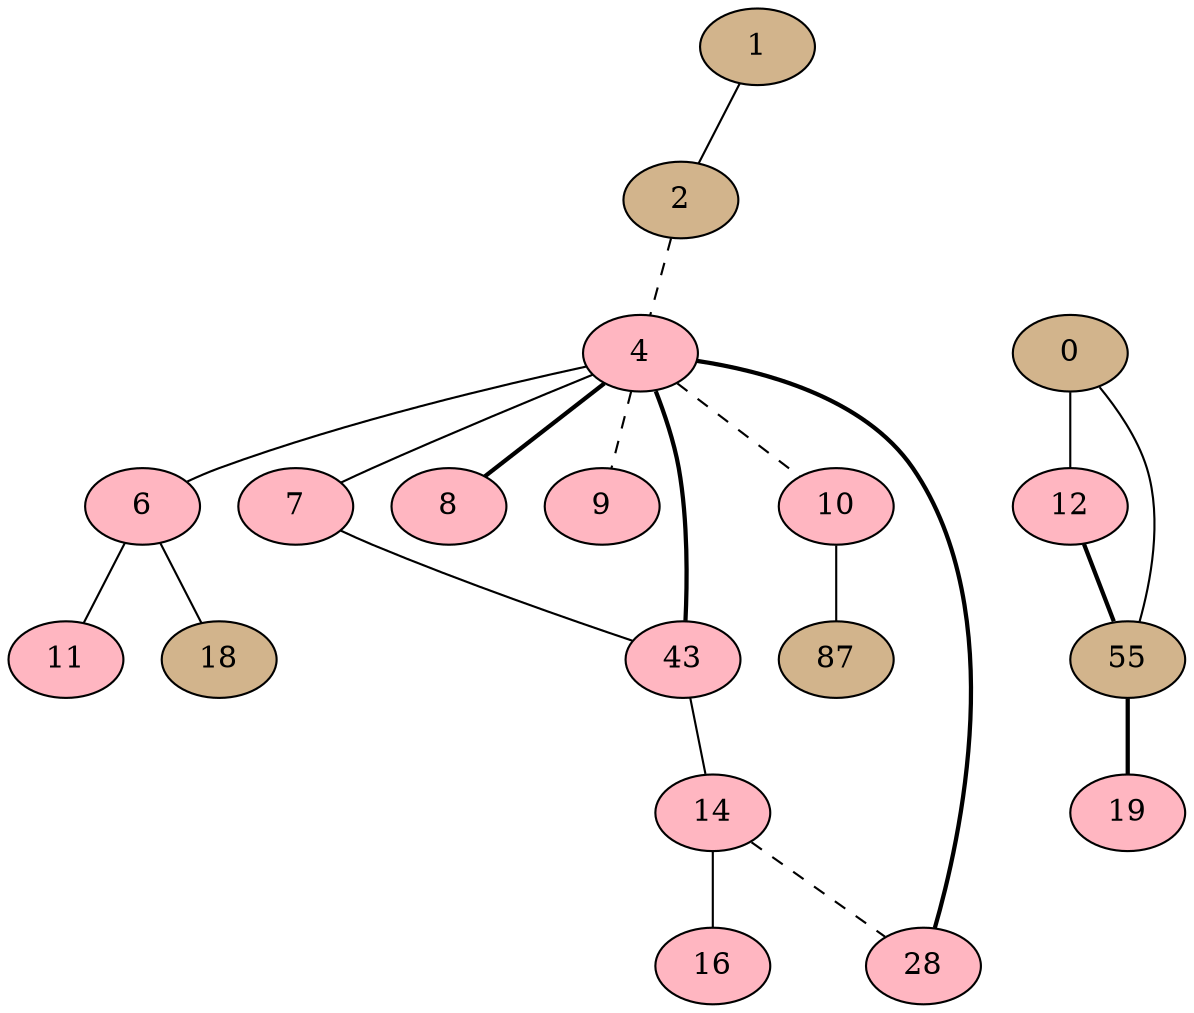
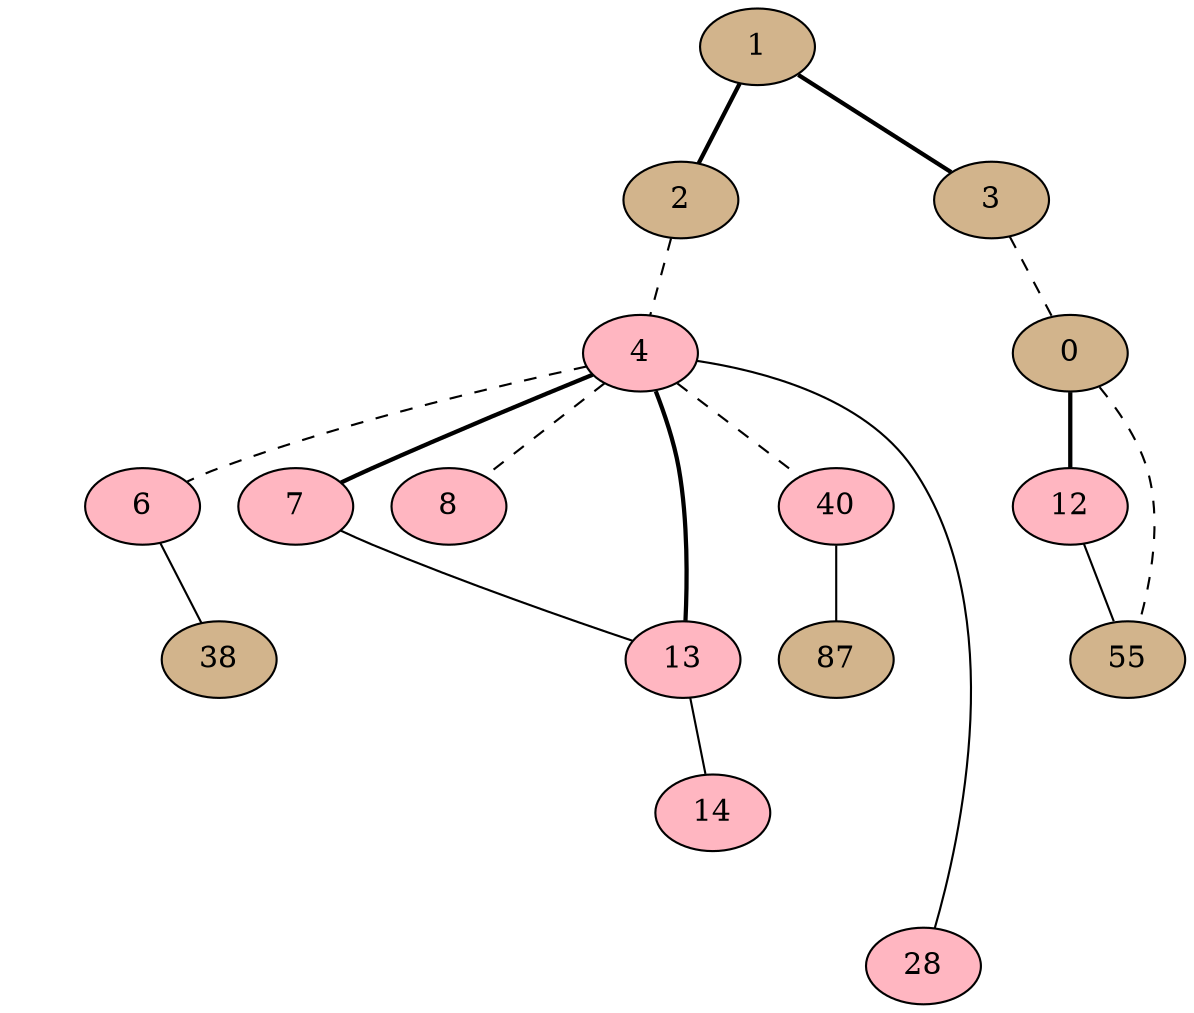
edge "1" -- "2": style solid -> bold
node "3": added
edge "4" -- "6": style solid -> dashed
edge "4" -- "7": style solid -> bold
edge "4" -- "8": style bold -> dashed
edge "0" -- "12": style solid -> bold
edge "0" -- "55": style solid -> dashed
node "9": removed
node "10": label "10" -> "40"
edge "4" -- "28": style bold -> solid
edge "12" -- "55": style bold -> solid
node "11": removed
node "18": label "18" -> "38"
node "43": label "43" -> "13"
node "19": removed
edge "14" -- "28": removed
node "16": removed
